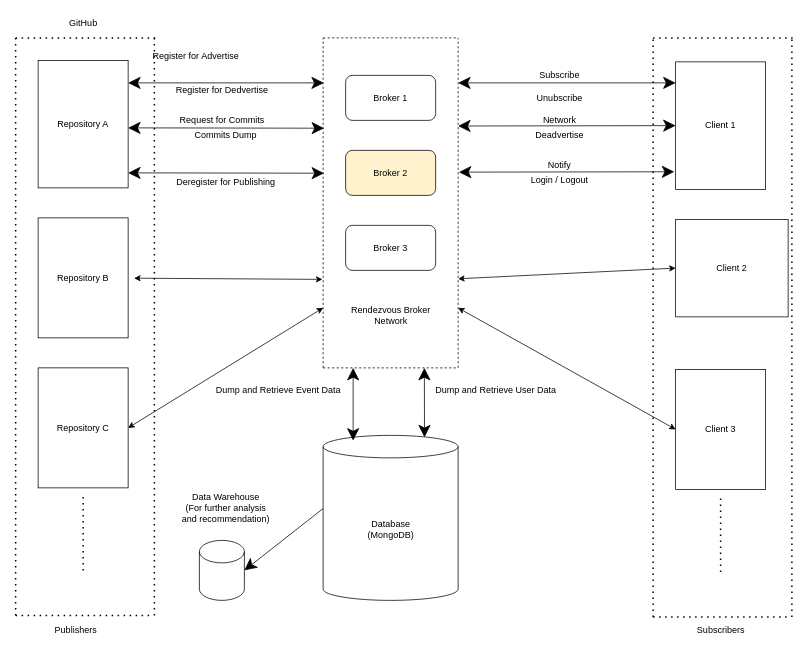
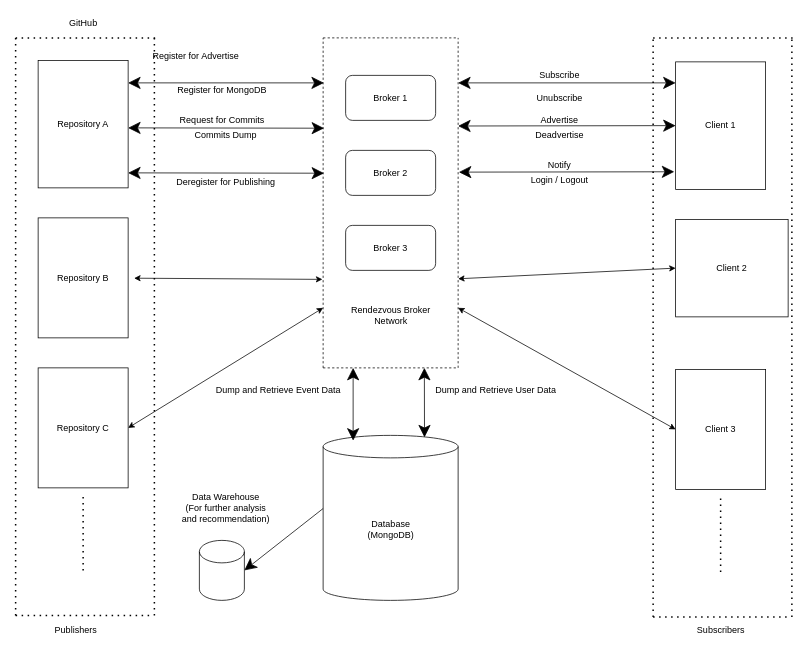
node "Register for Dedvertise": label "Register for Dedvertise" -> "Register for MongoDB"
node "Network": label "Network" -> "Advertise"
node "Broker 2": fillcolor #fff2cc -> #ffffff
